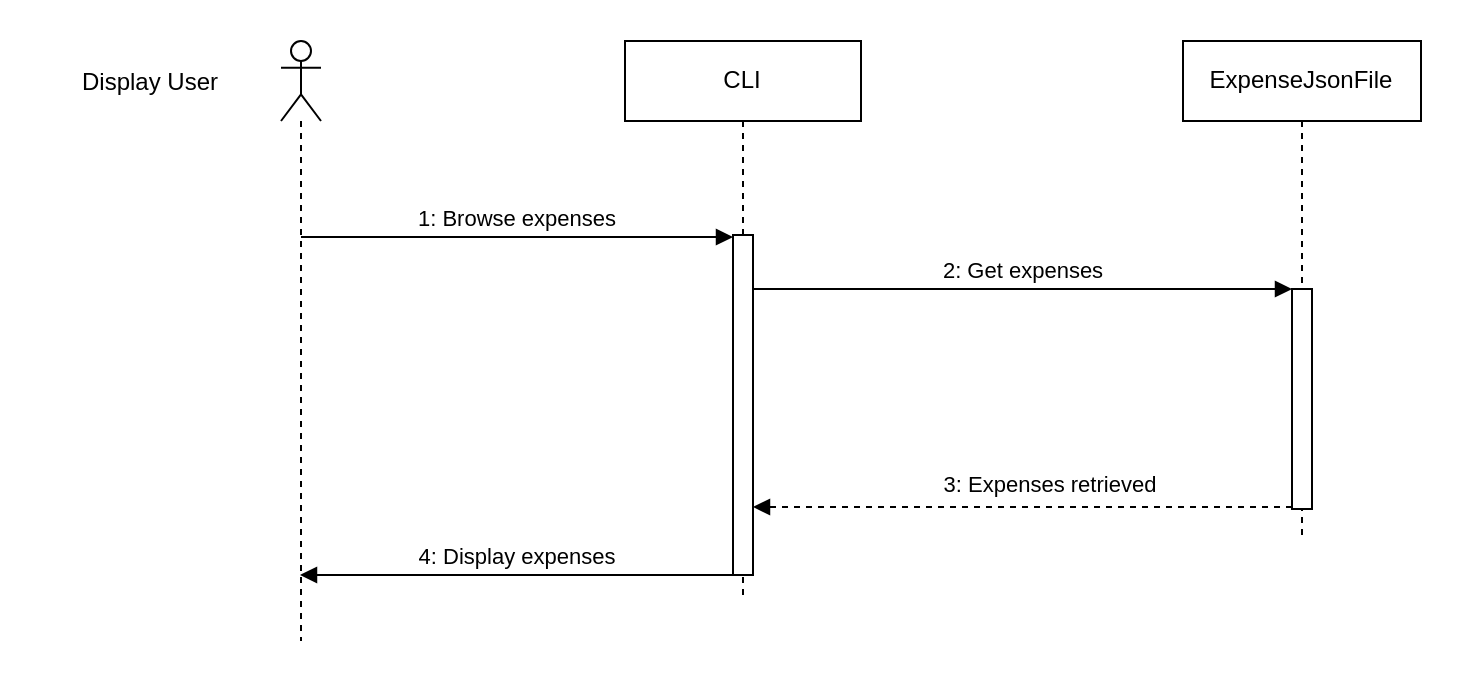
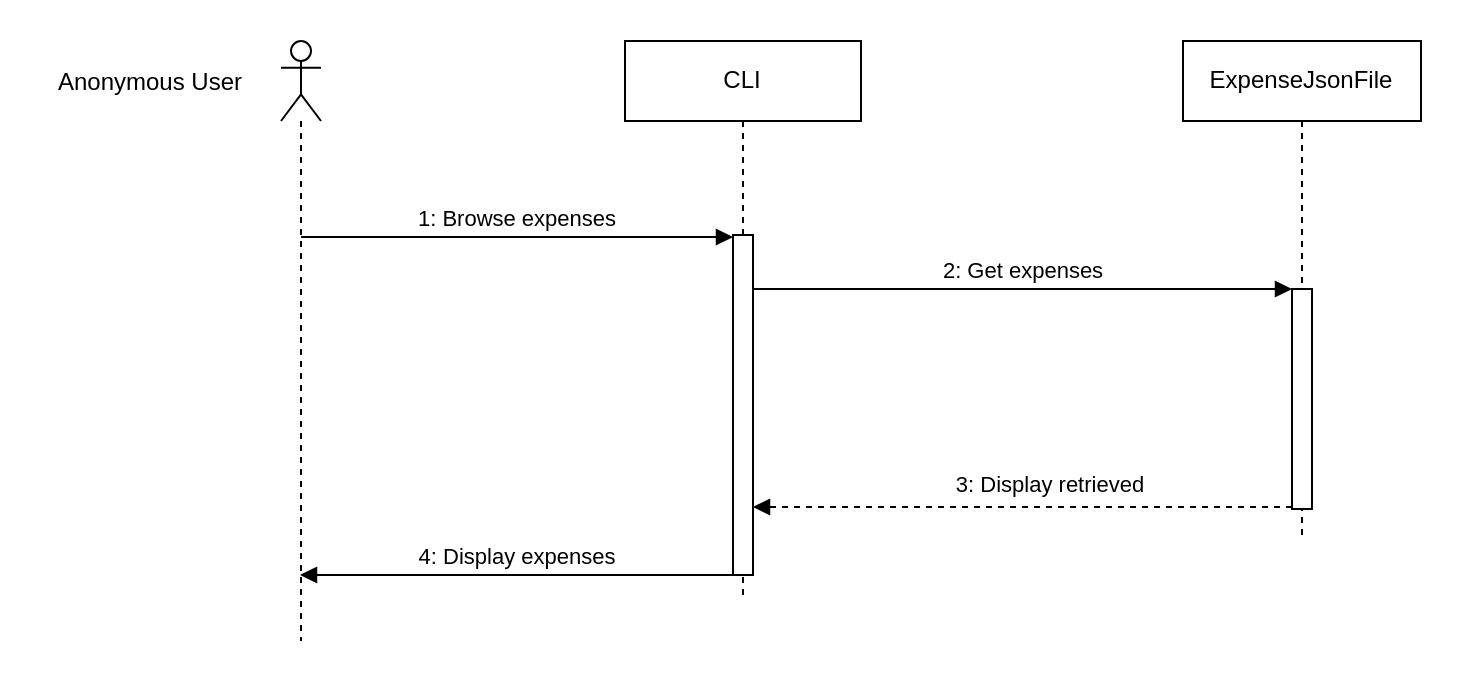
node "Display User": label "Display User" -> "Anonymous User"
node "3: Expenses retrieved": label "3: Expenses retrieved" -> "3: Display retrieved"
